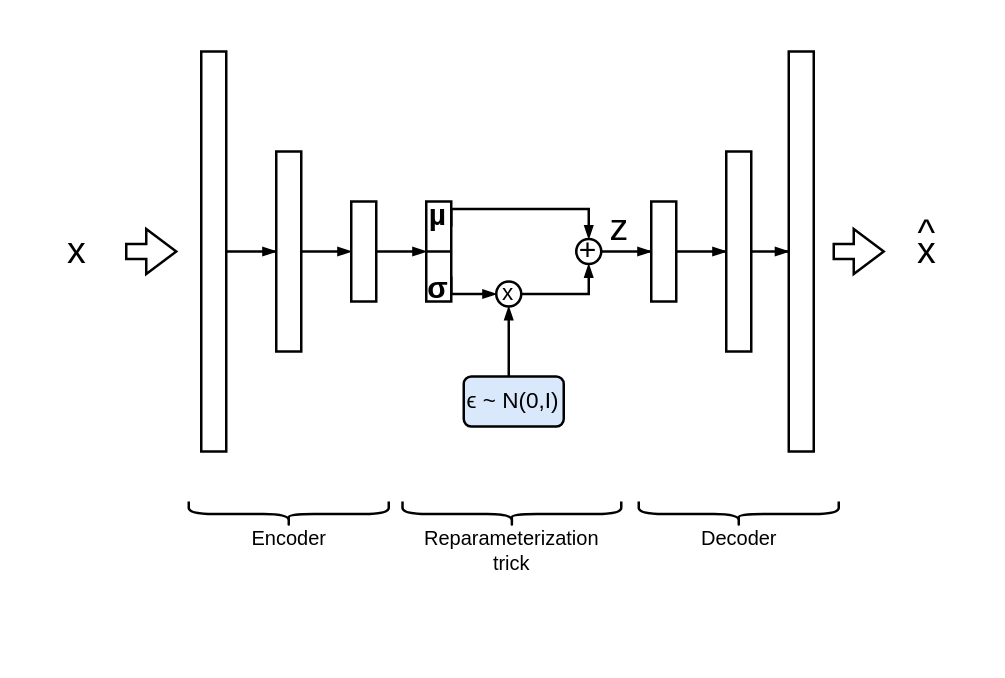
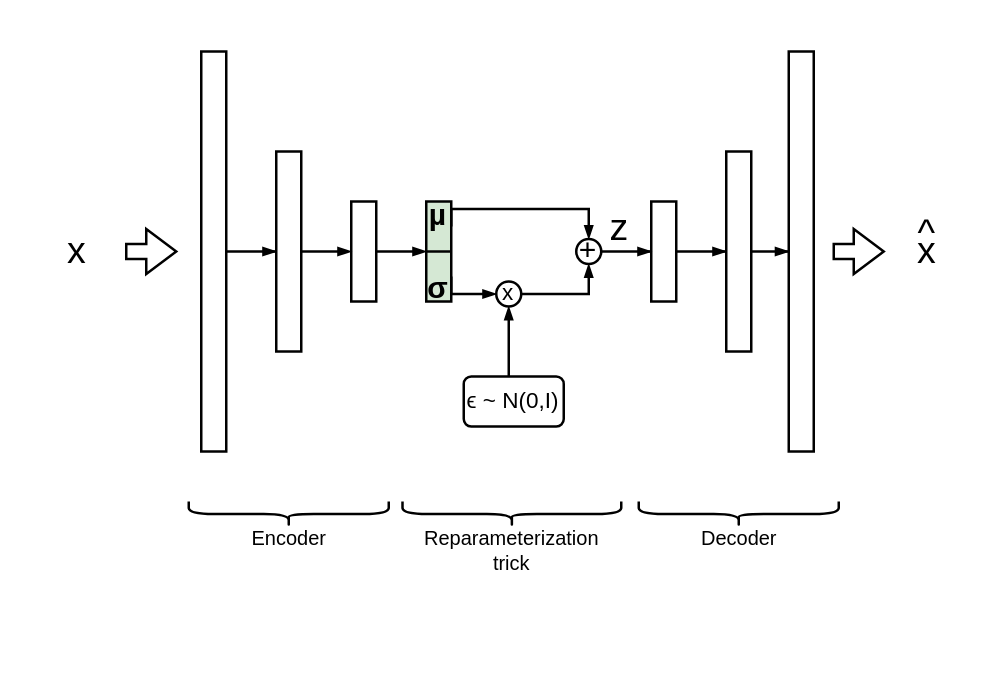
node "µ σ": fillcolor #ffffff -> #d5e8d4
node "ϵ ~ N(0,I)": fillcolor #dae8fc -> #ffffff
